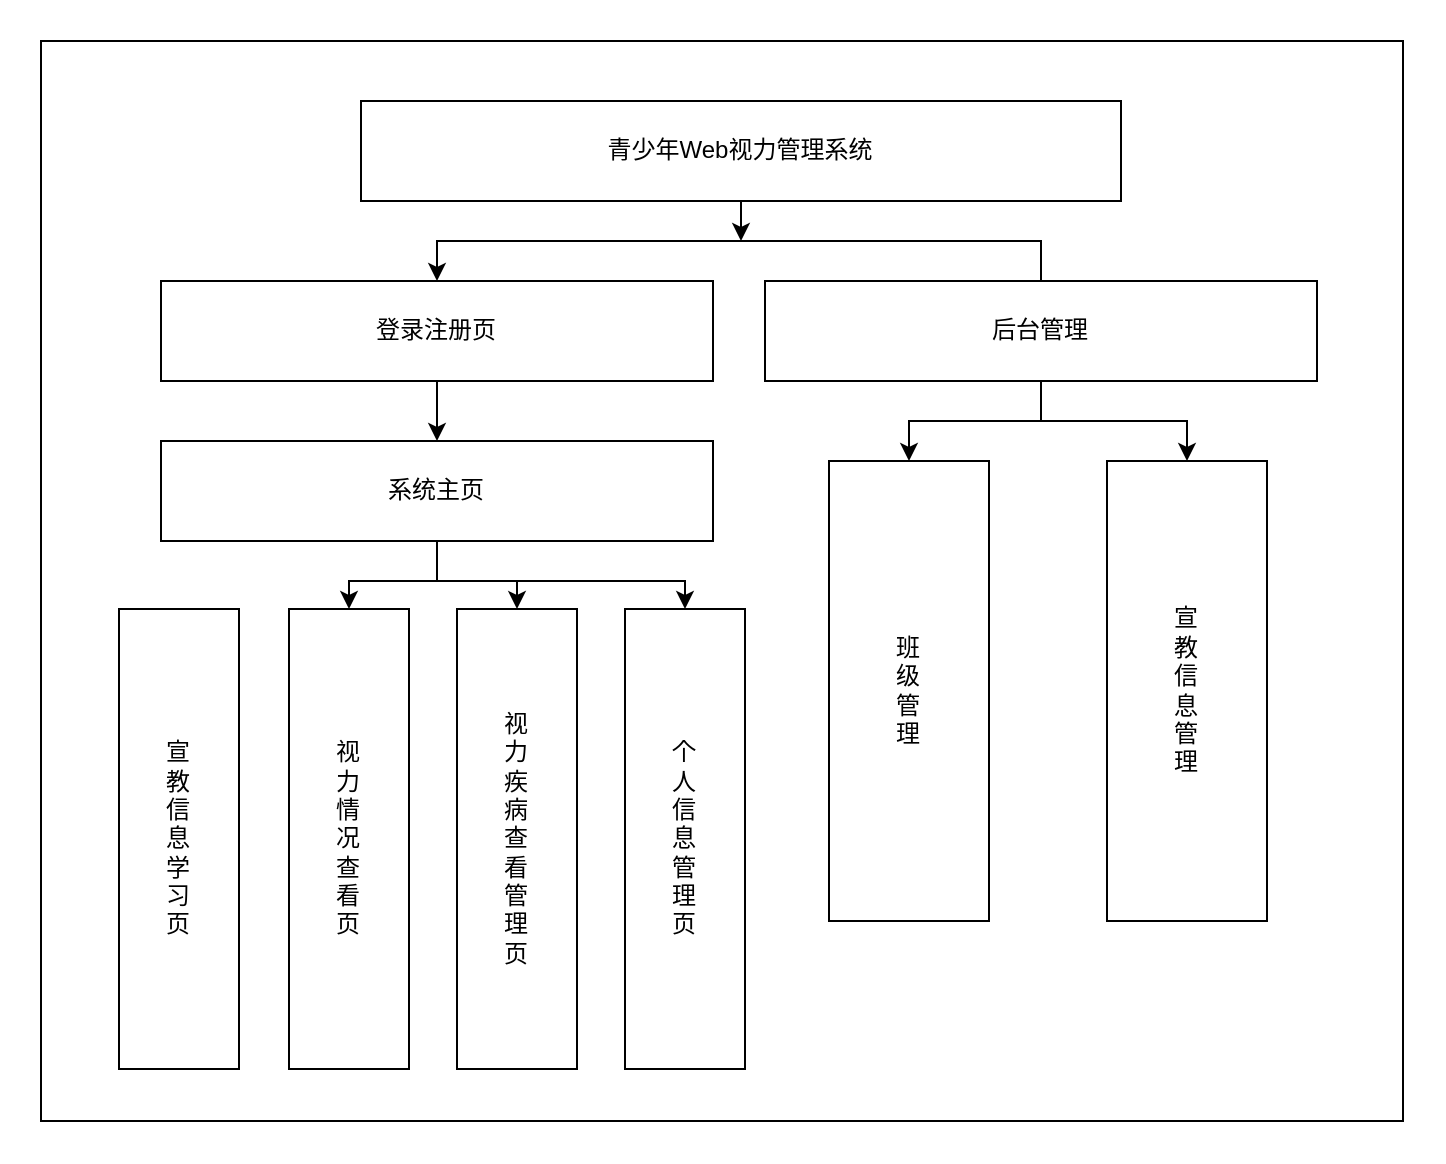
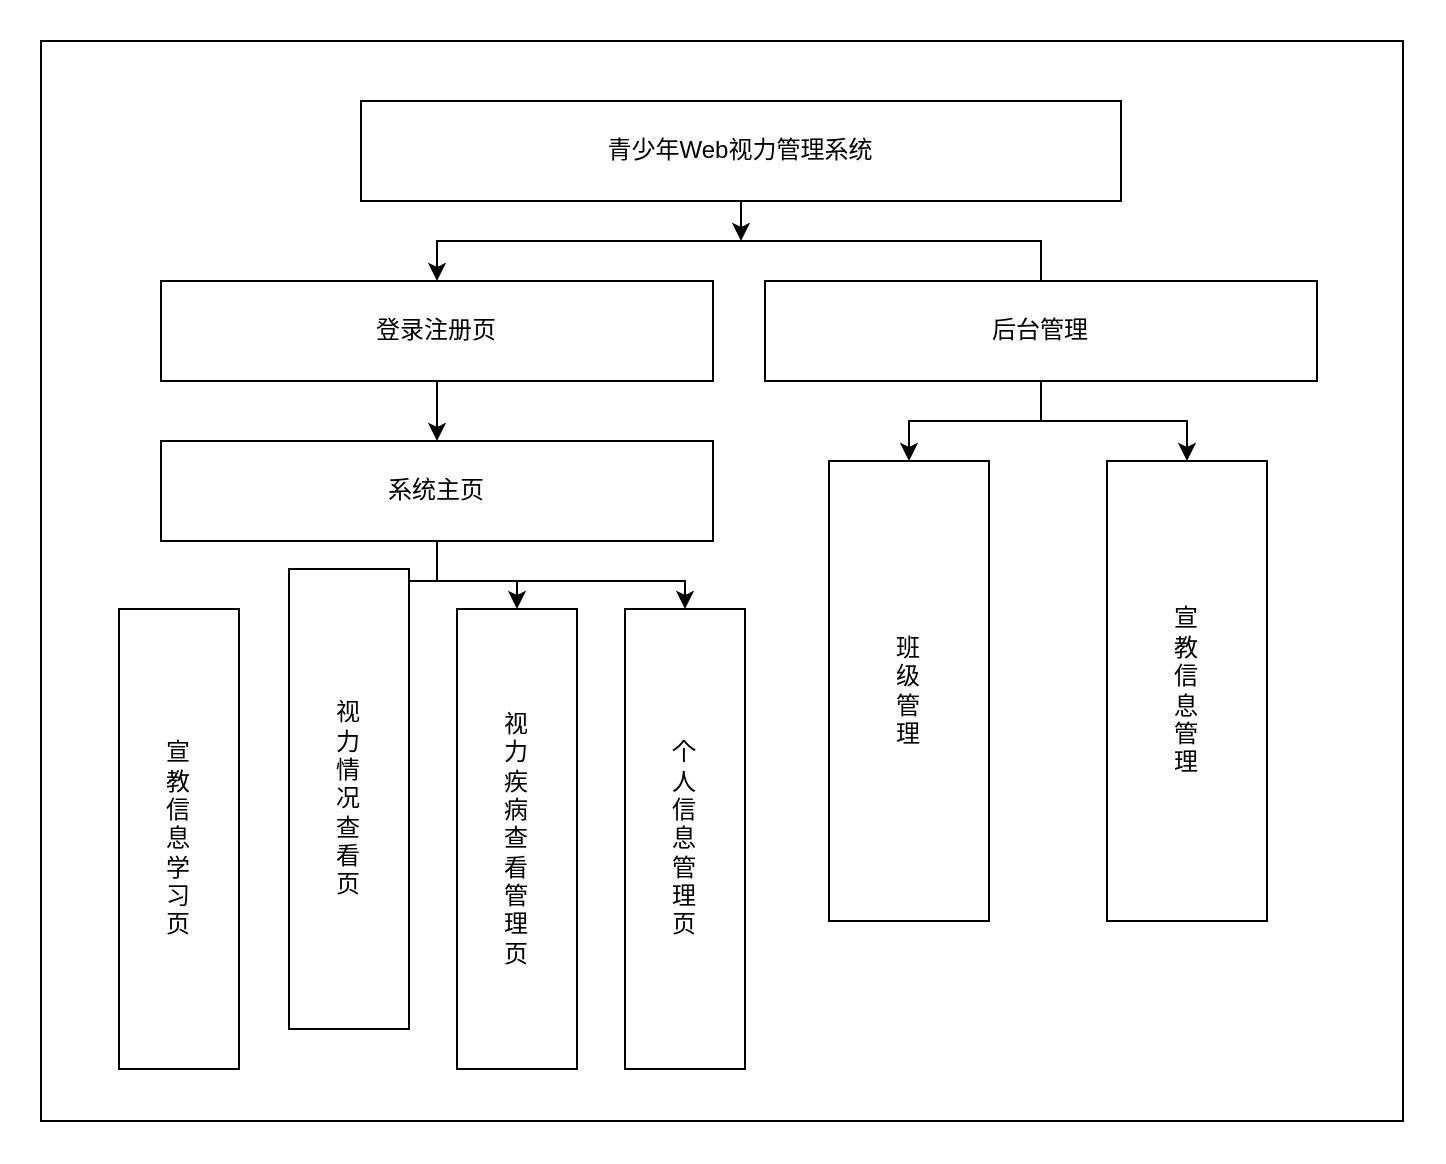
node "视 力 情 况 查 看 页": moved (349, 839) -> (349, 799)
